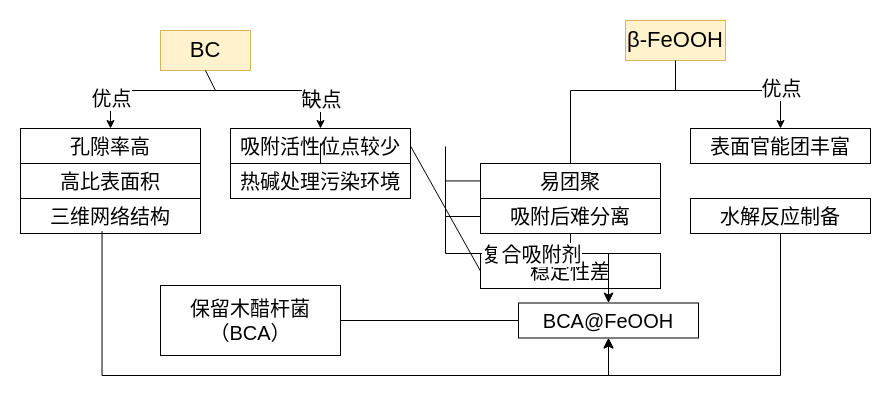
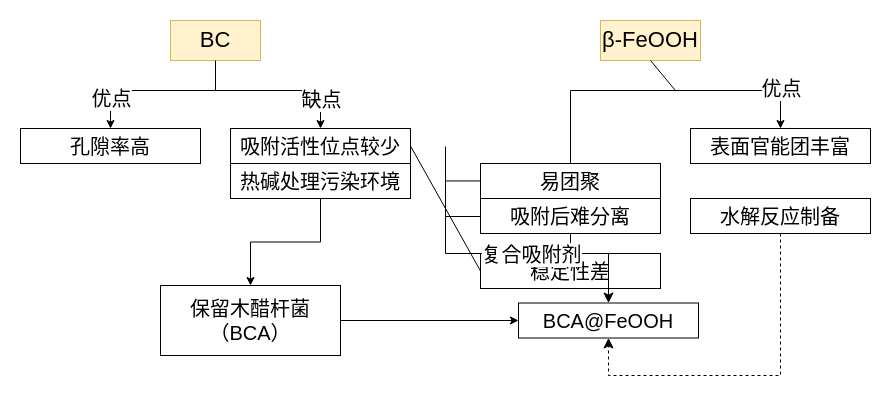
node "β-FeOOH": moved (676, 41) -> (651, 41)
node "BC": moved (206, 51) -> (216, 41)
edge "热碱处理污染环境" -> "吸附活性位点较少": now "热碱处理污染环境" -> "保留木醋杆菌（BCA）"
node "高比表面积": removed
node "三维网络结构": removed
edge "保留木醋杆菌（BCA）" -- "BCA@FeOOH": arrowhead none -> classic
edge "三维网络结构" -> "BCA@FeOOH": removed
edge "水解反应制备" -> "BCA@FeOOH": style solid -> dashed
